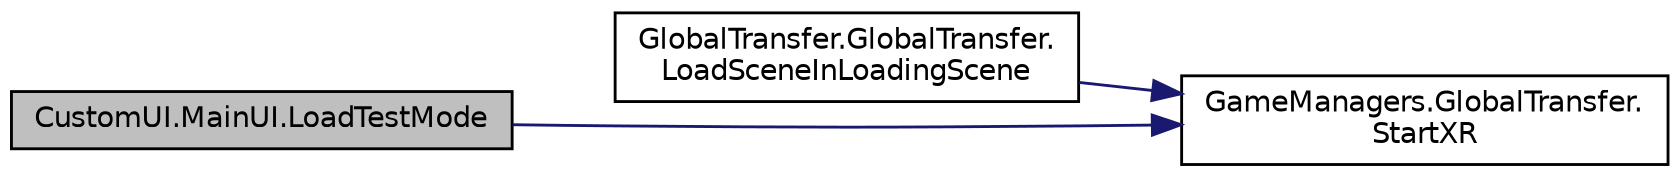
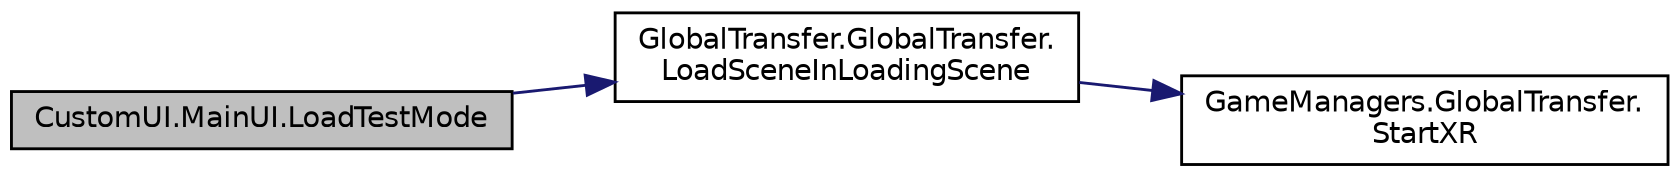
edge "CustomUI.MainUI.LoadTestMode" -> "GameManagers.GlobalTransfer. StartXR": now "CustomUI.MainUI.LoadTestMode" -> "GlobalTransfer.GlobalTransfer. LoadSceneInLoadingScene"
